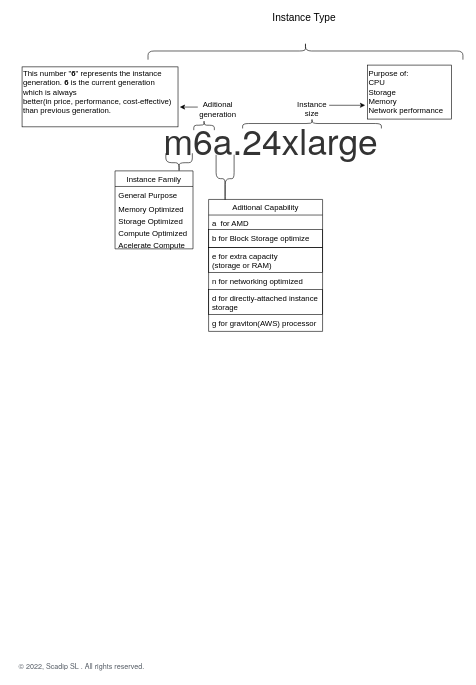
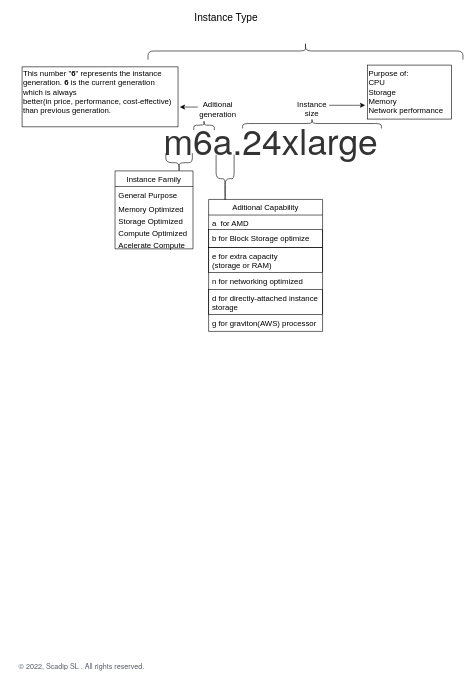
node "Instance Type": moved (304, 18) -> (226, 18)
